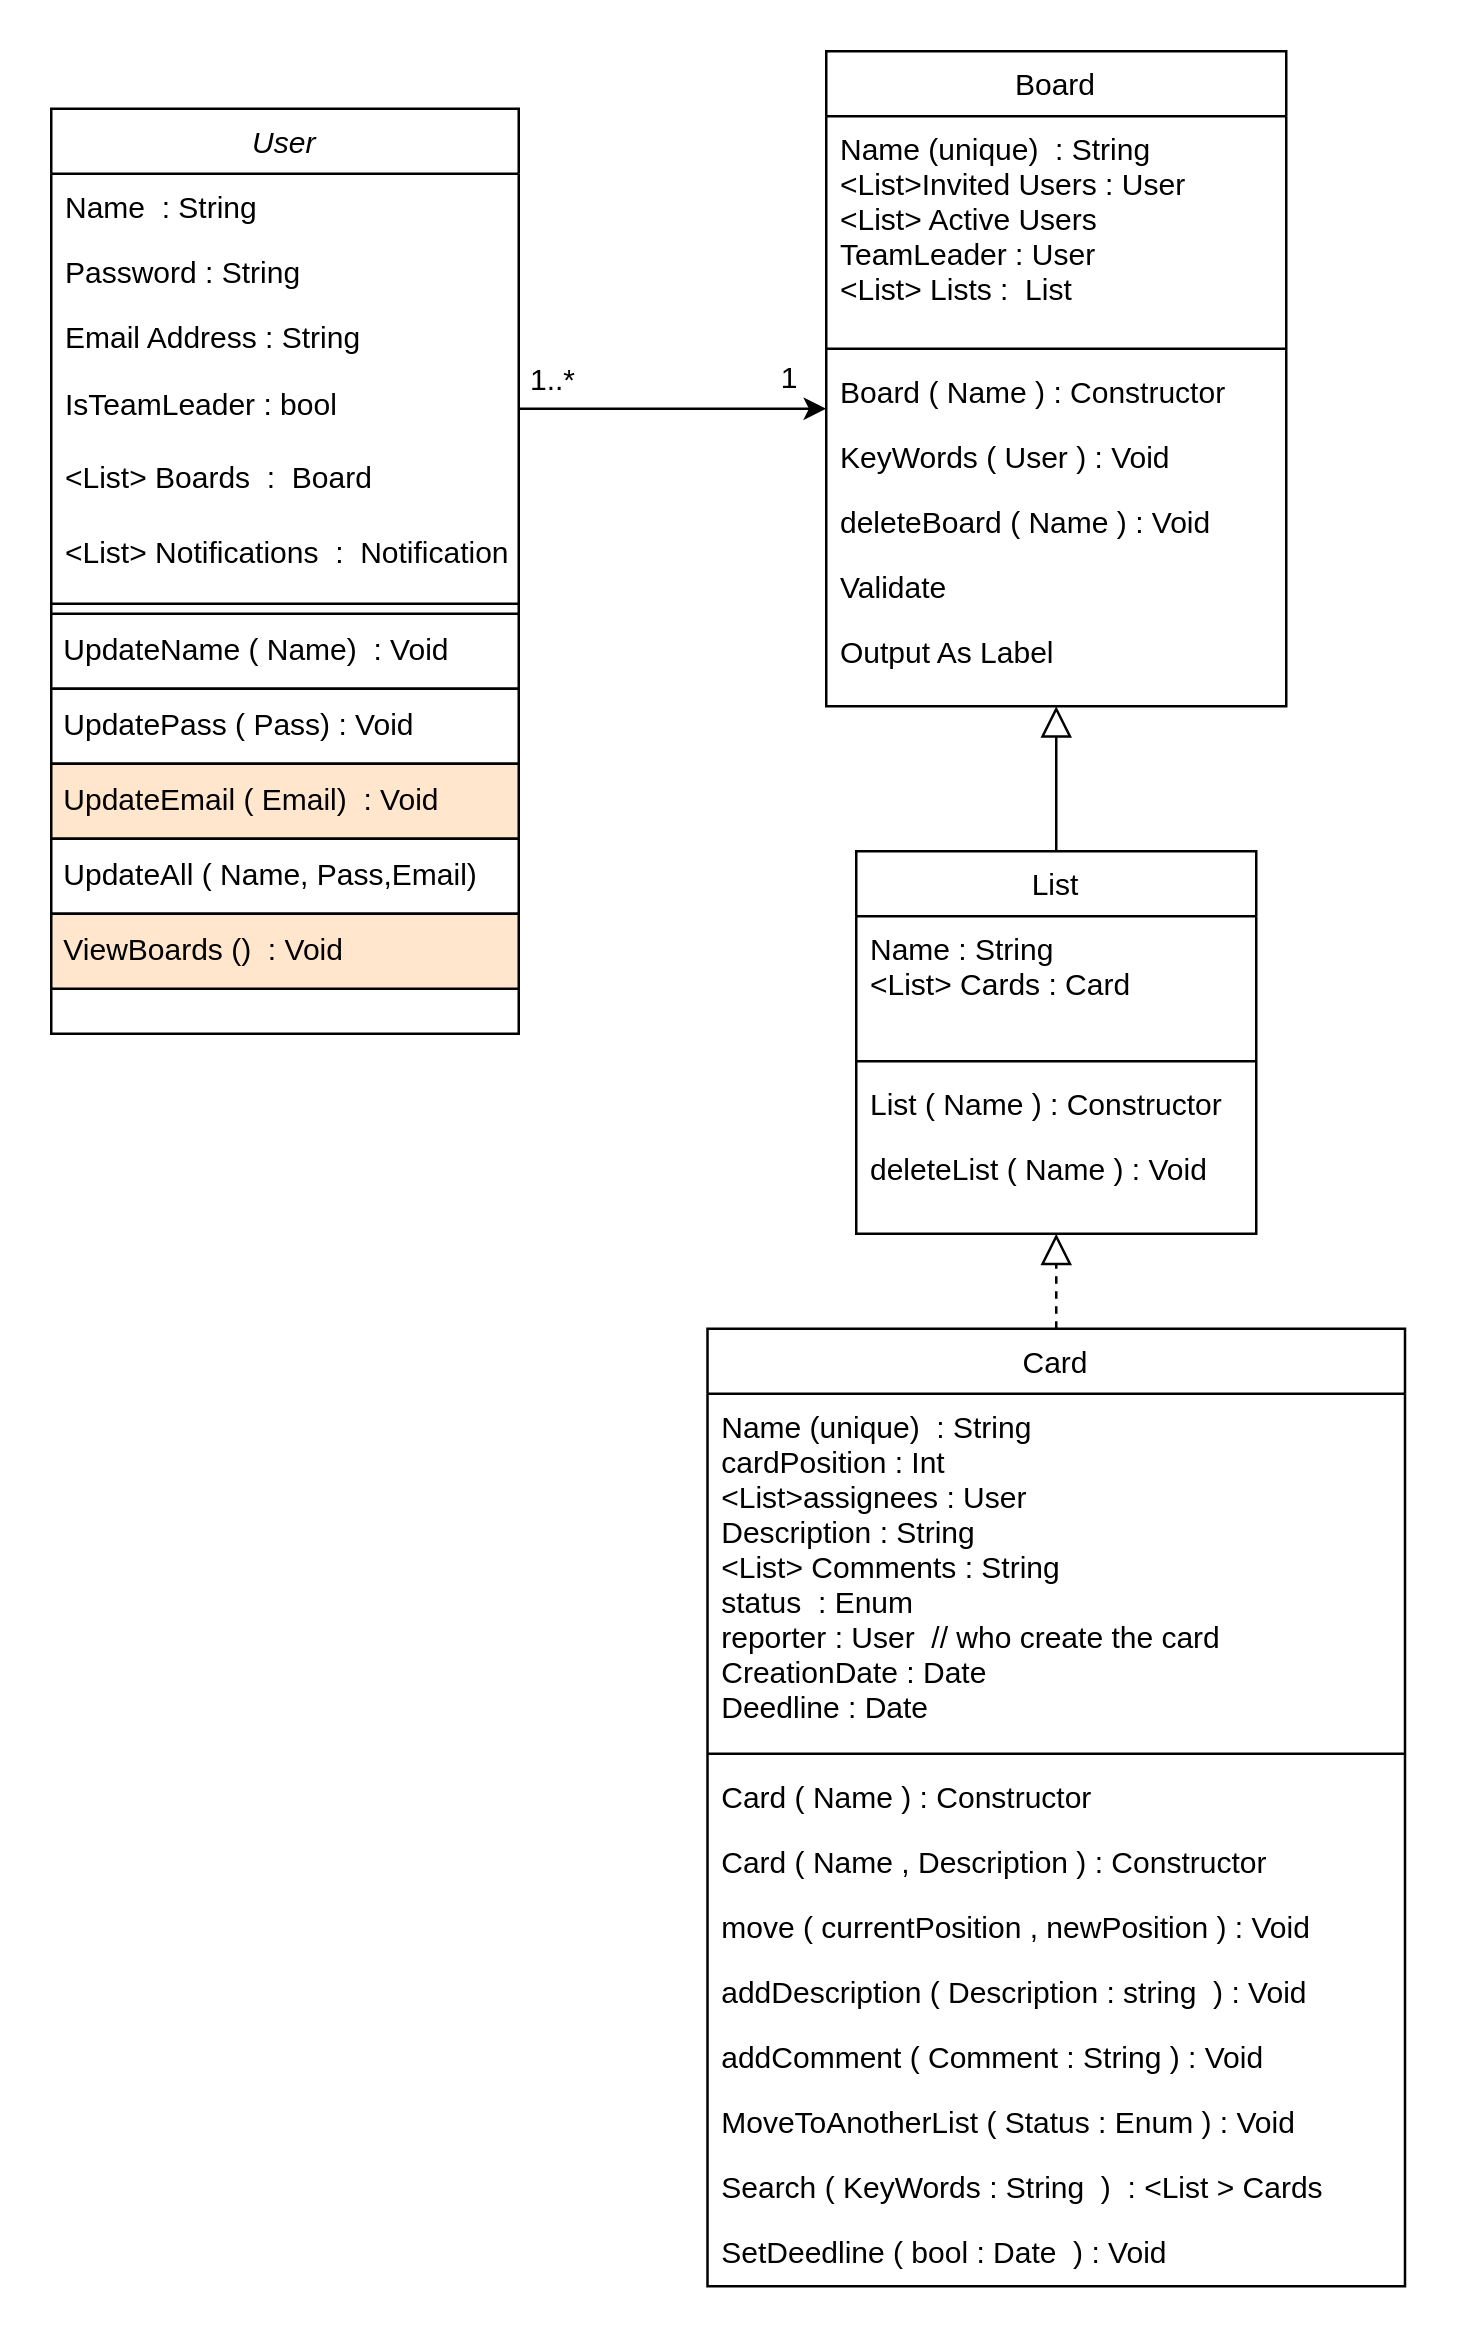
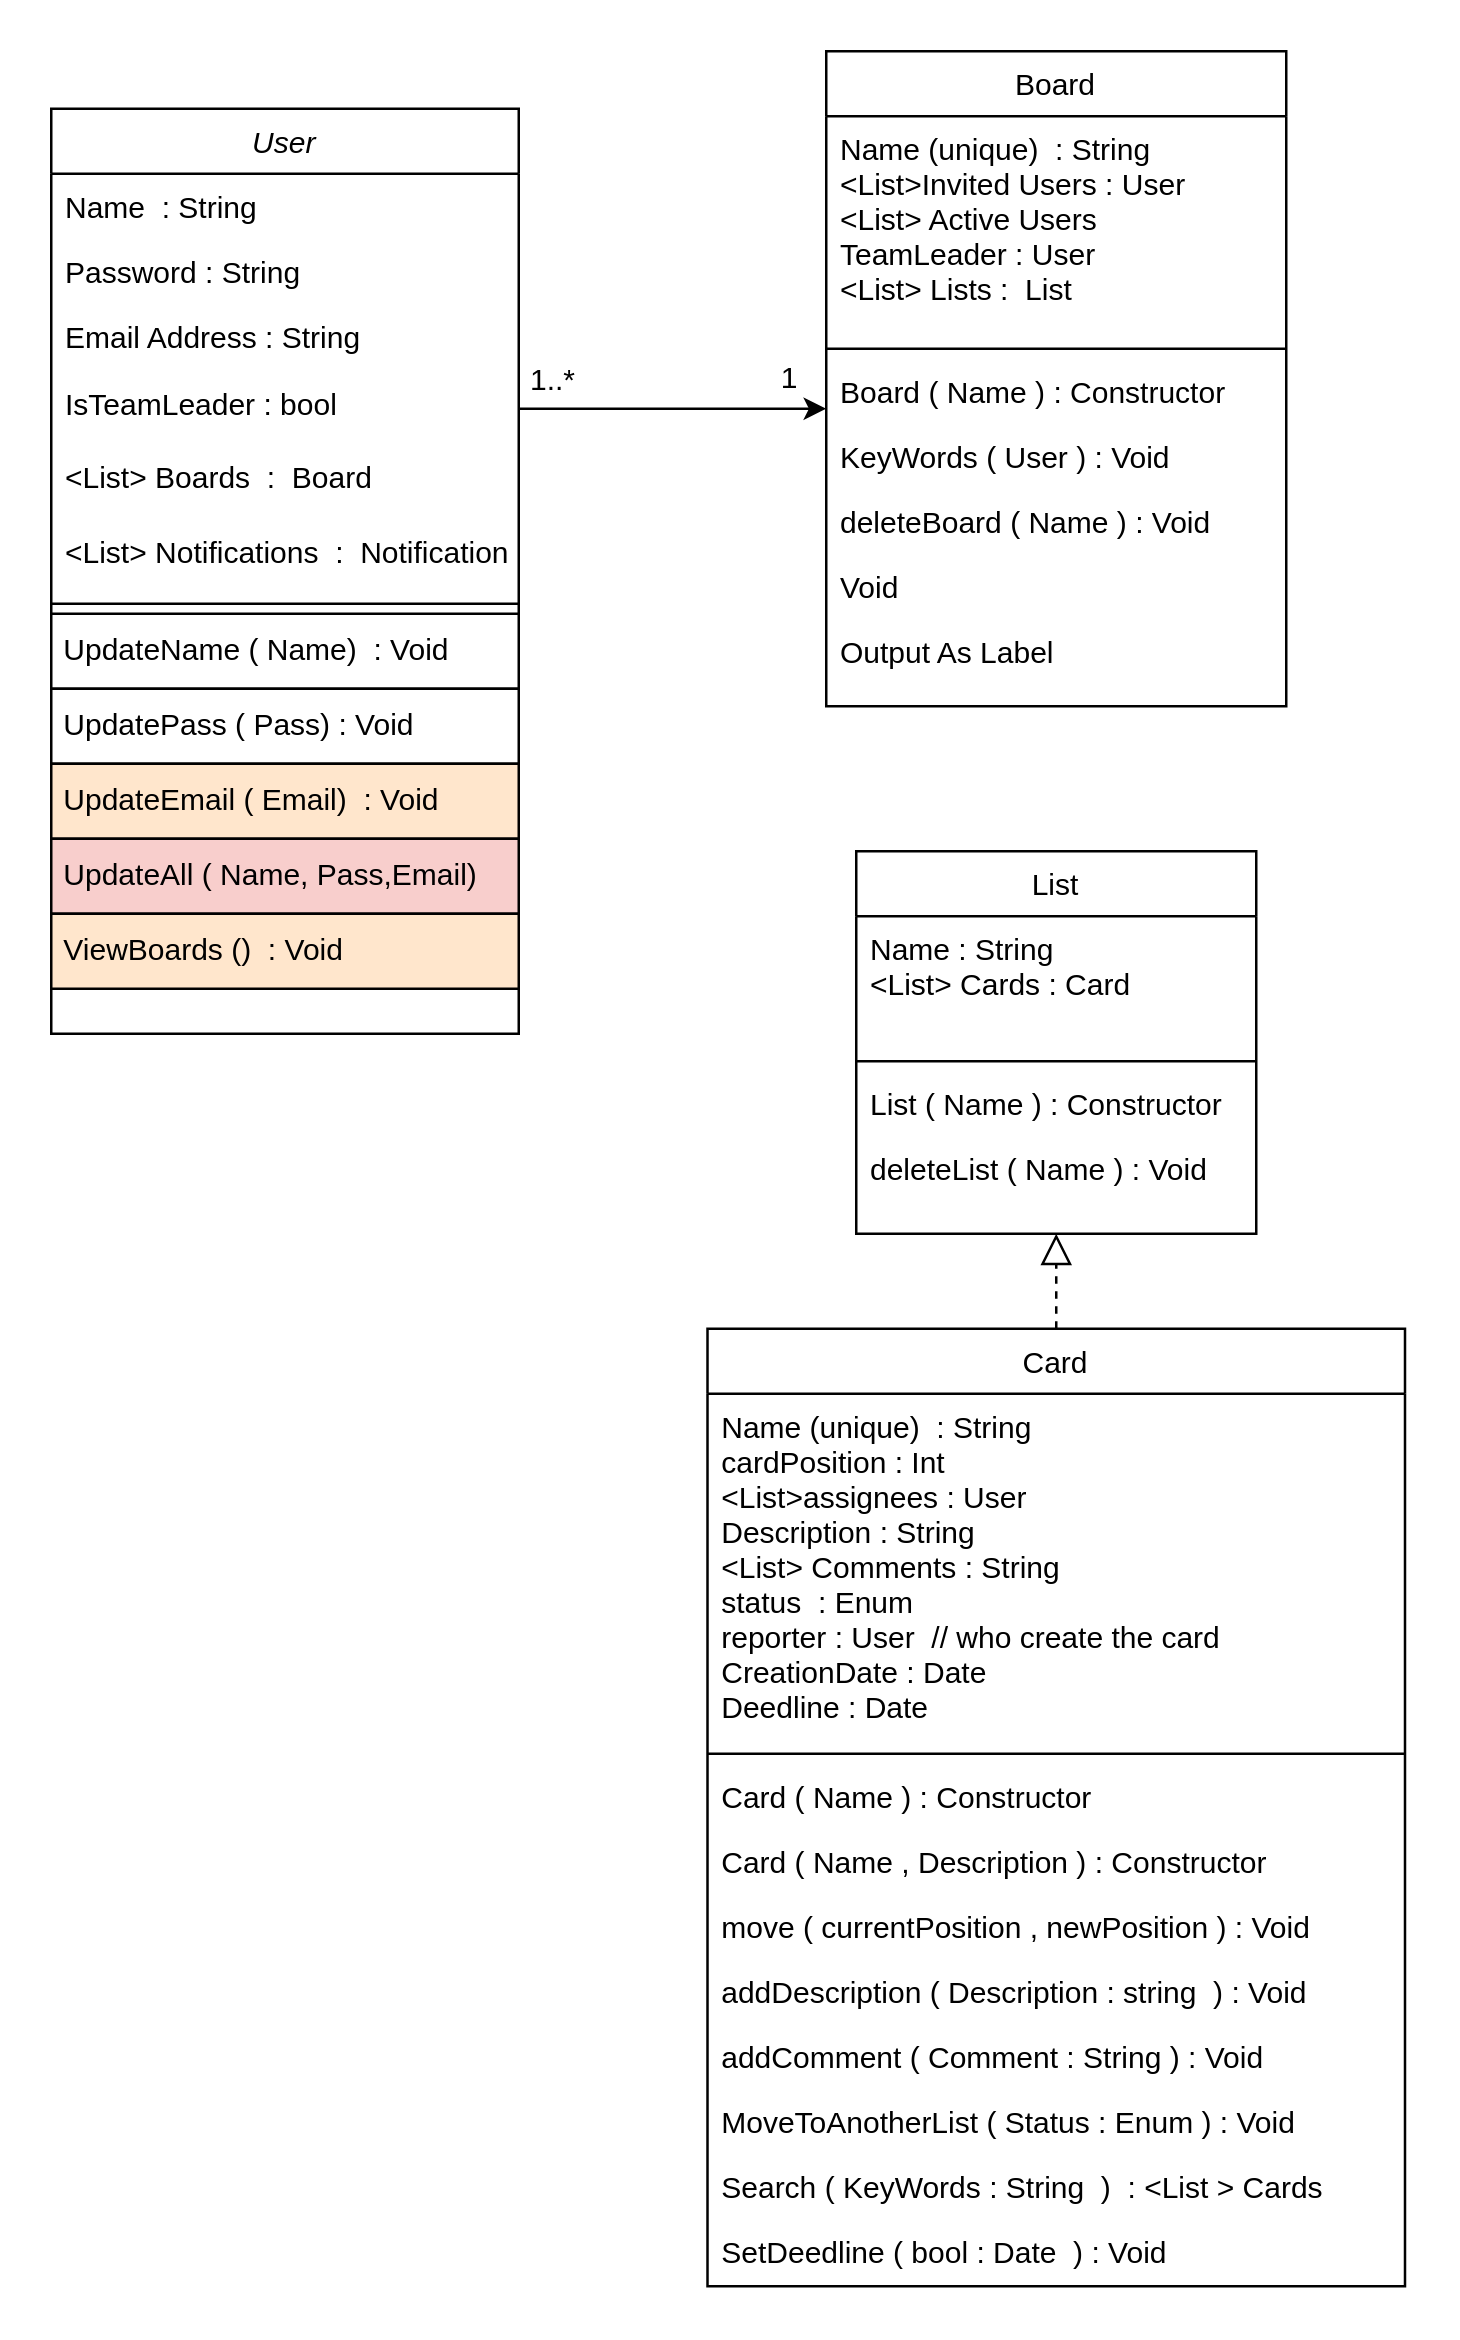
node "Validate": label "Validate" -> "Void"
edge "List" -> "Board": removed
node "UpdateAll ( Name, Pass,Email)": fillcolor #ffffff -> #f8cecc
